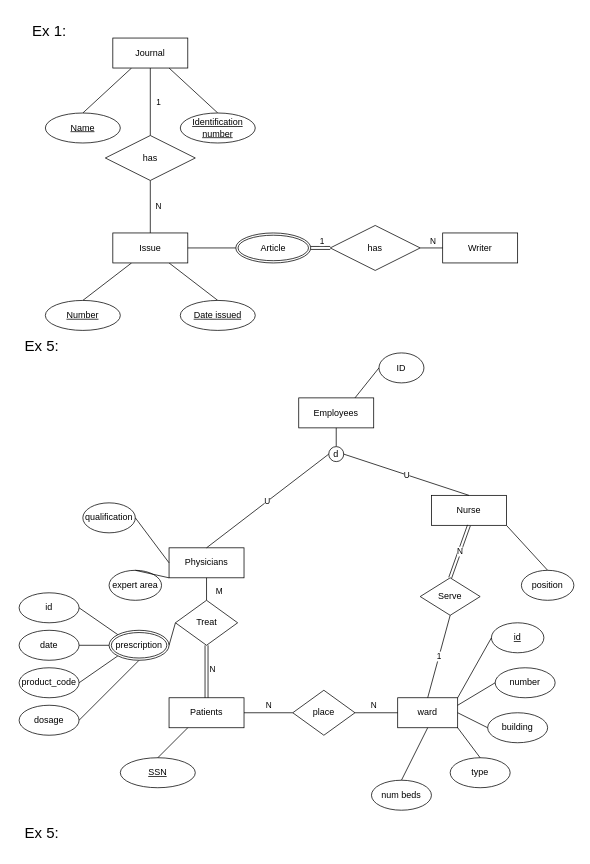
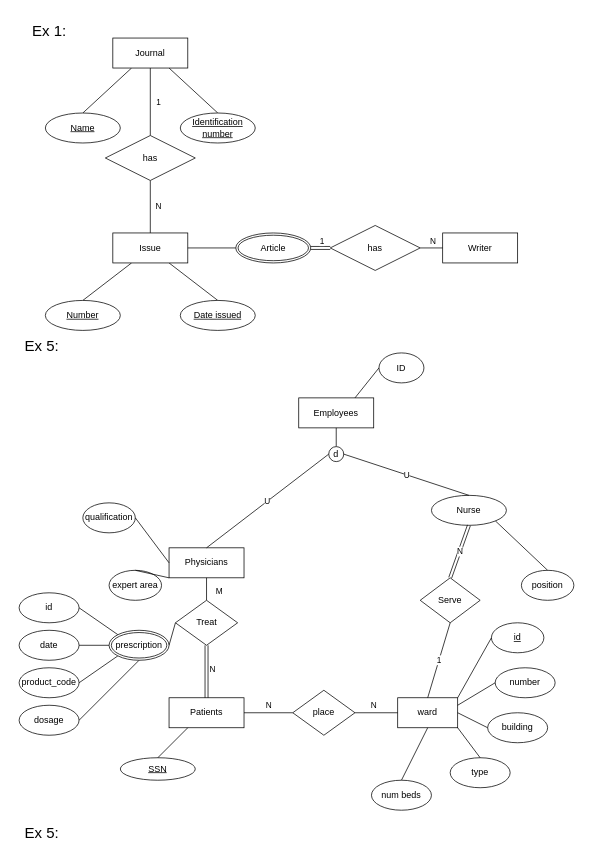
node "Nurse": shape rectangle -> ellipse
node "Serve": size 60x38 -> 60x45
node "SSN": size 75x30 -> 75x23
